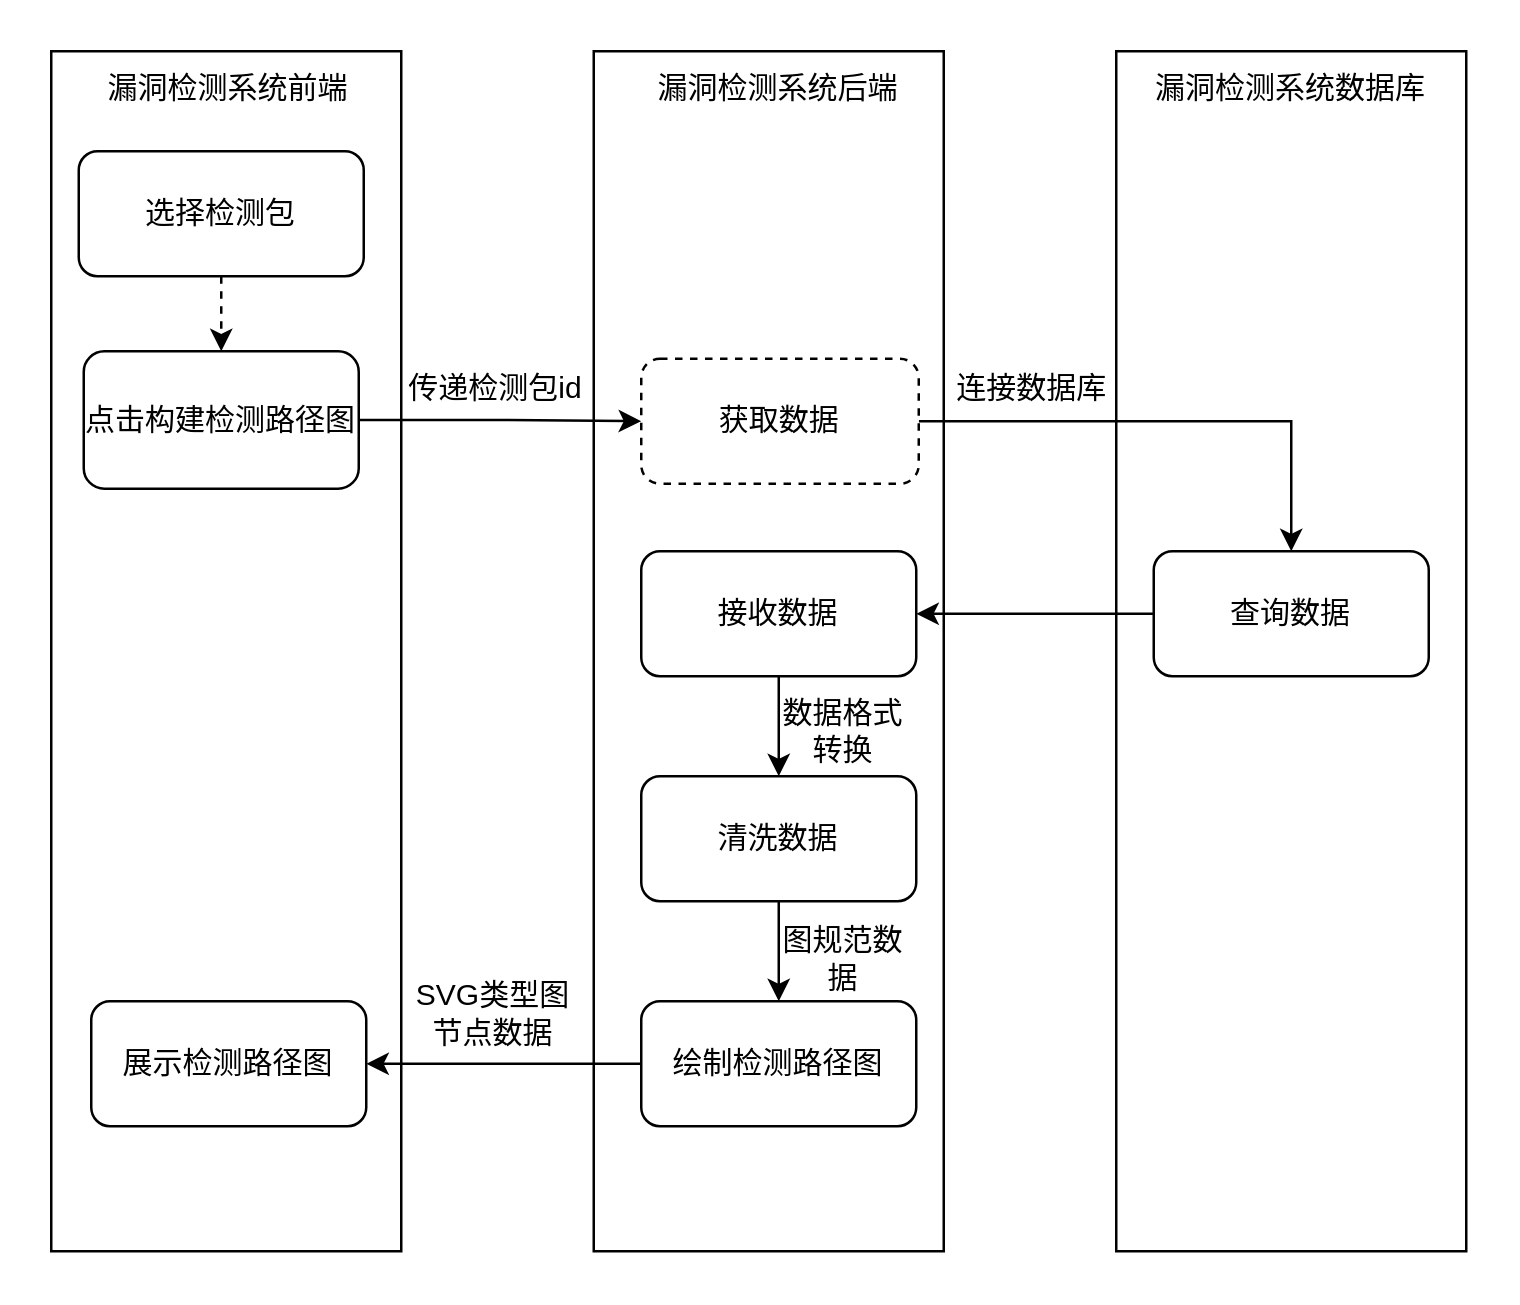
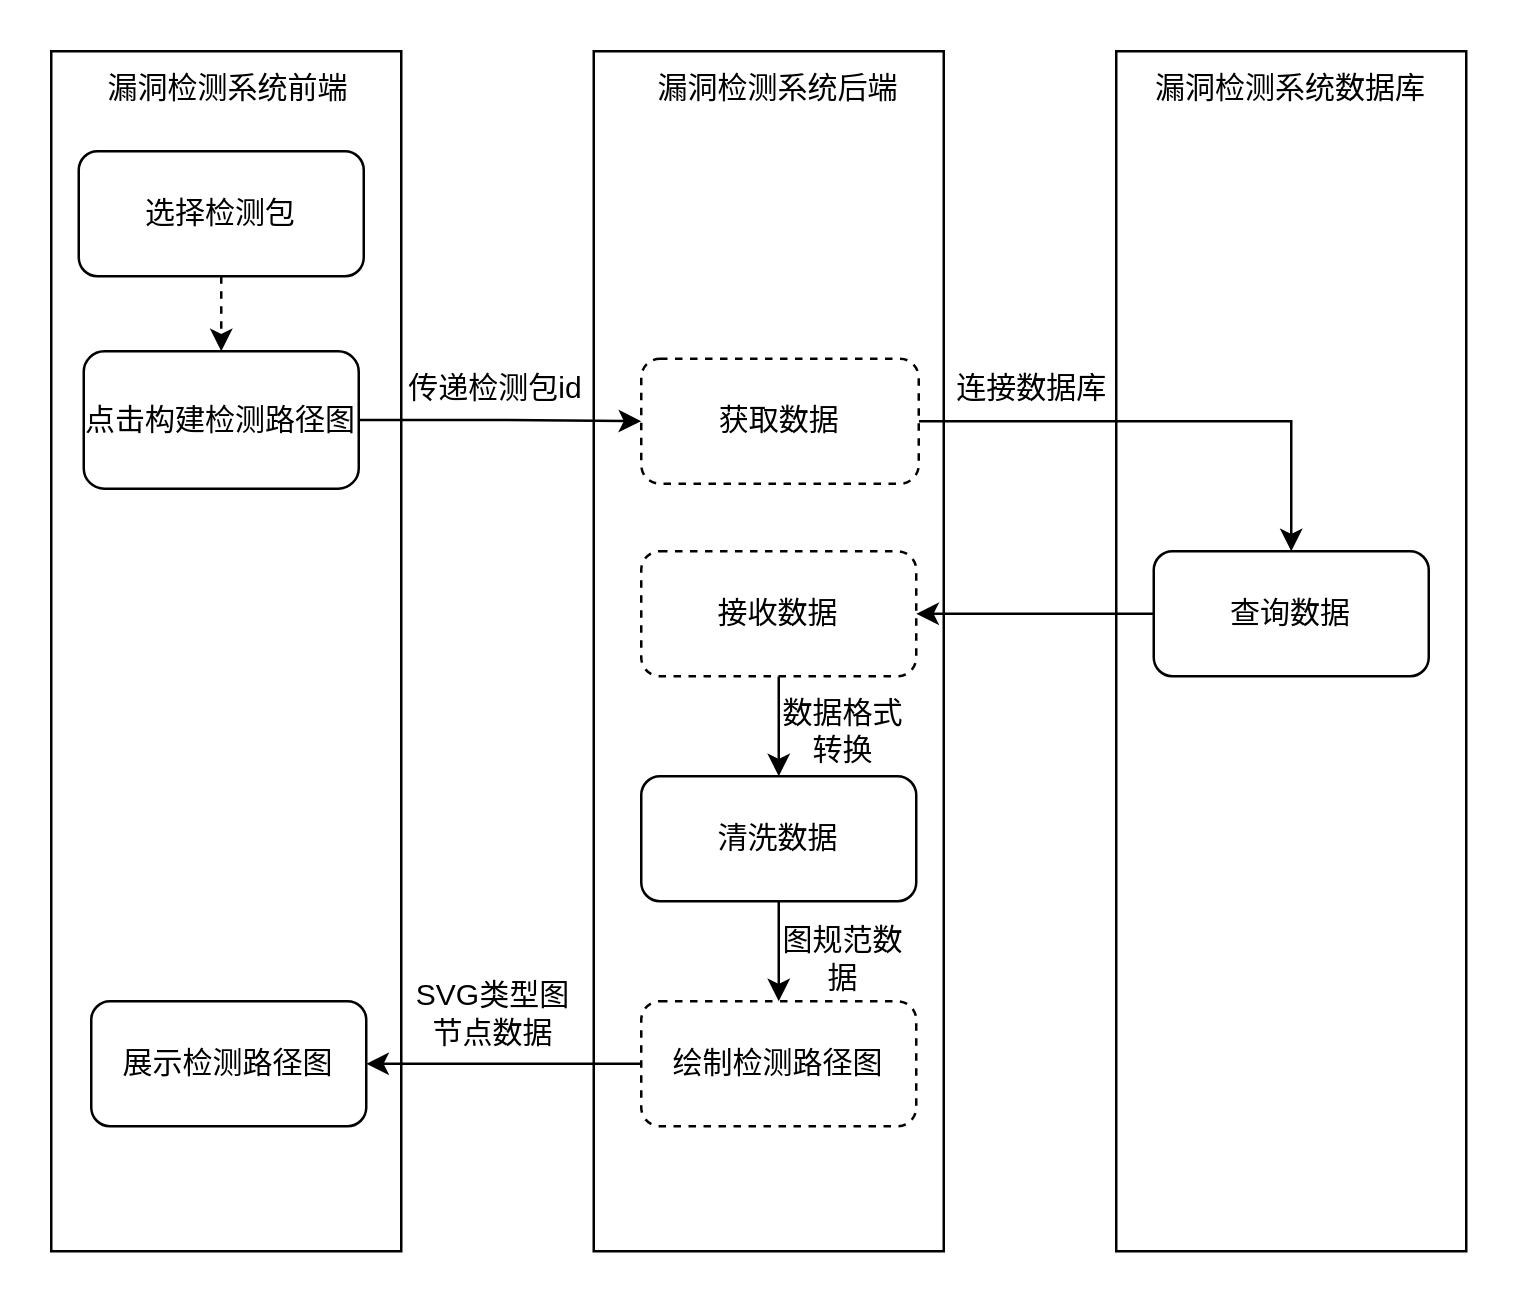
node "接收数据": style solid -> dashed
node "绘制检测路径图": style solid -> dashed
